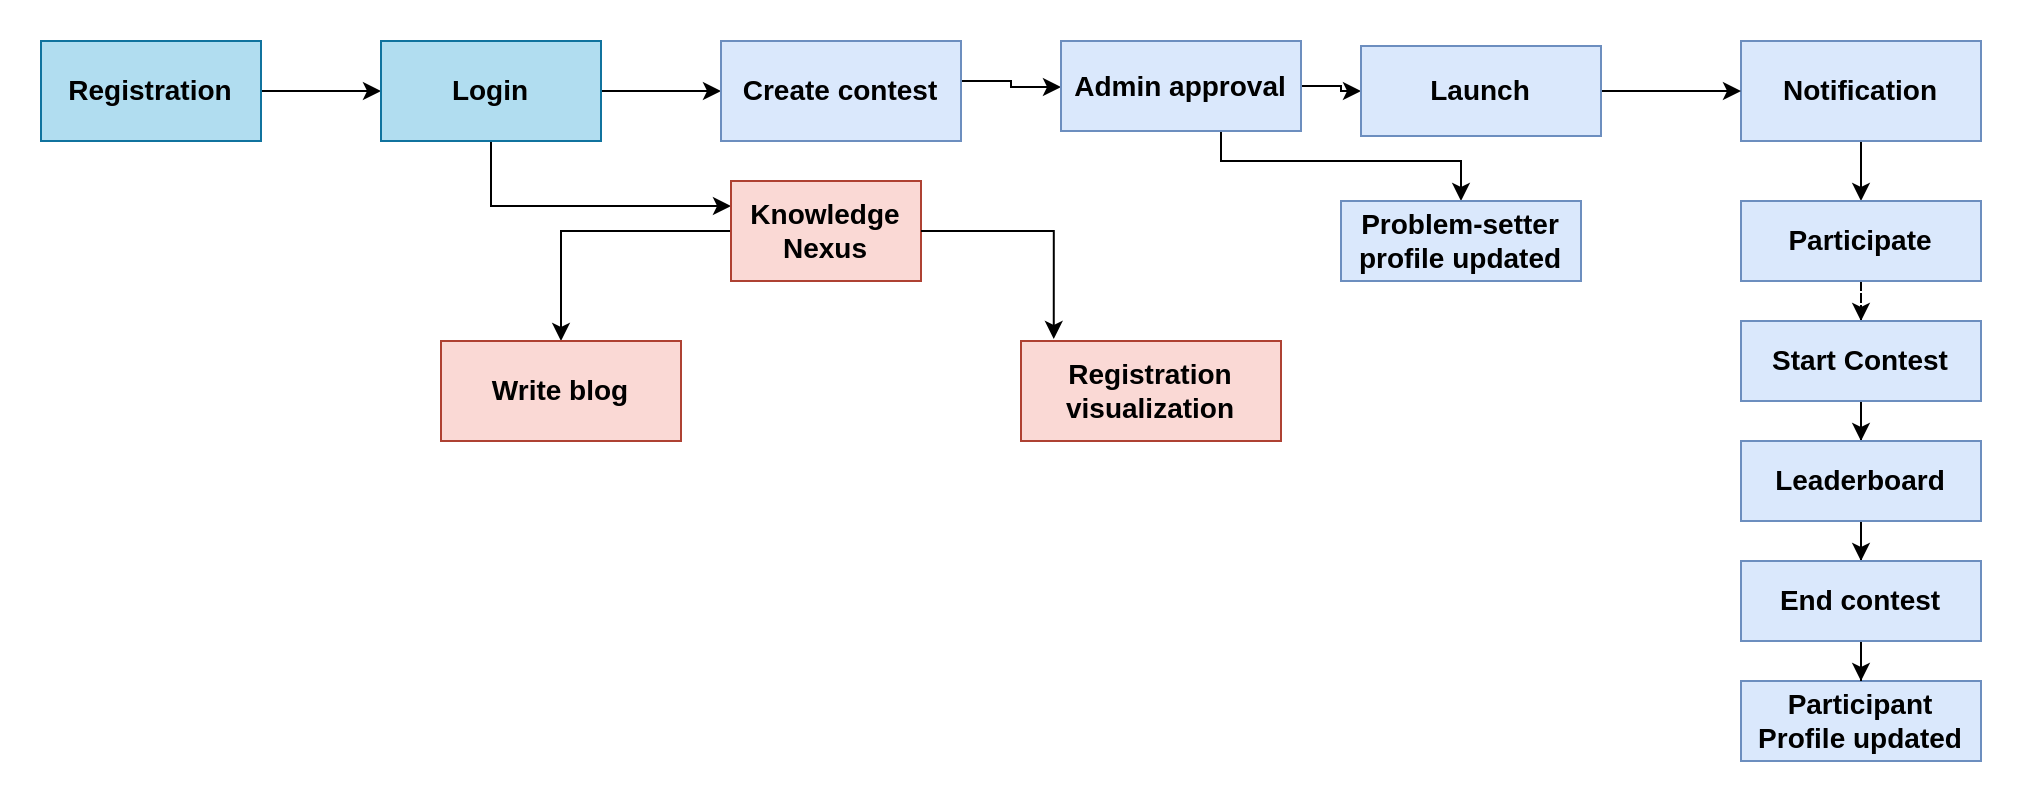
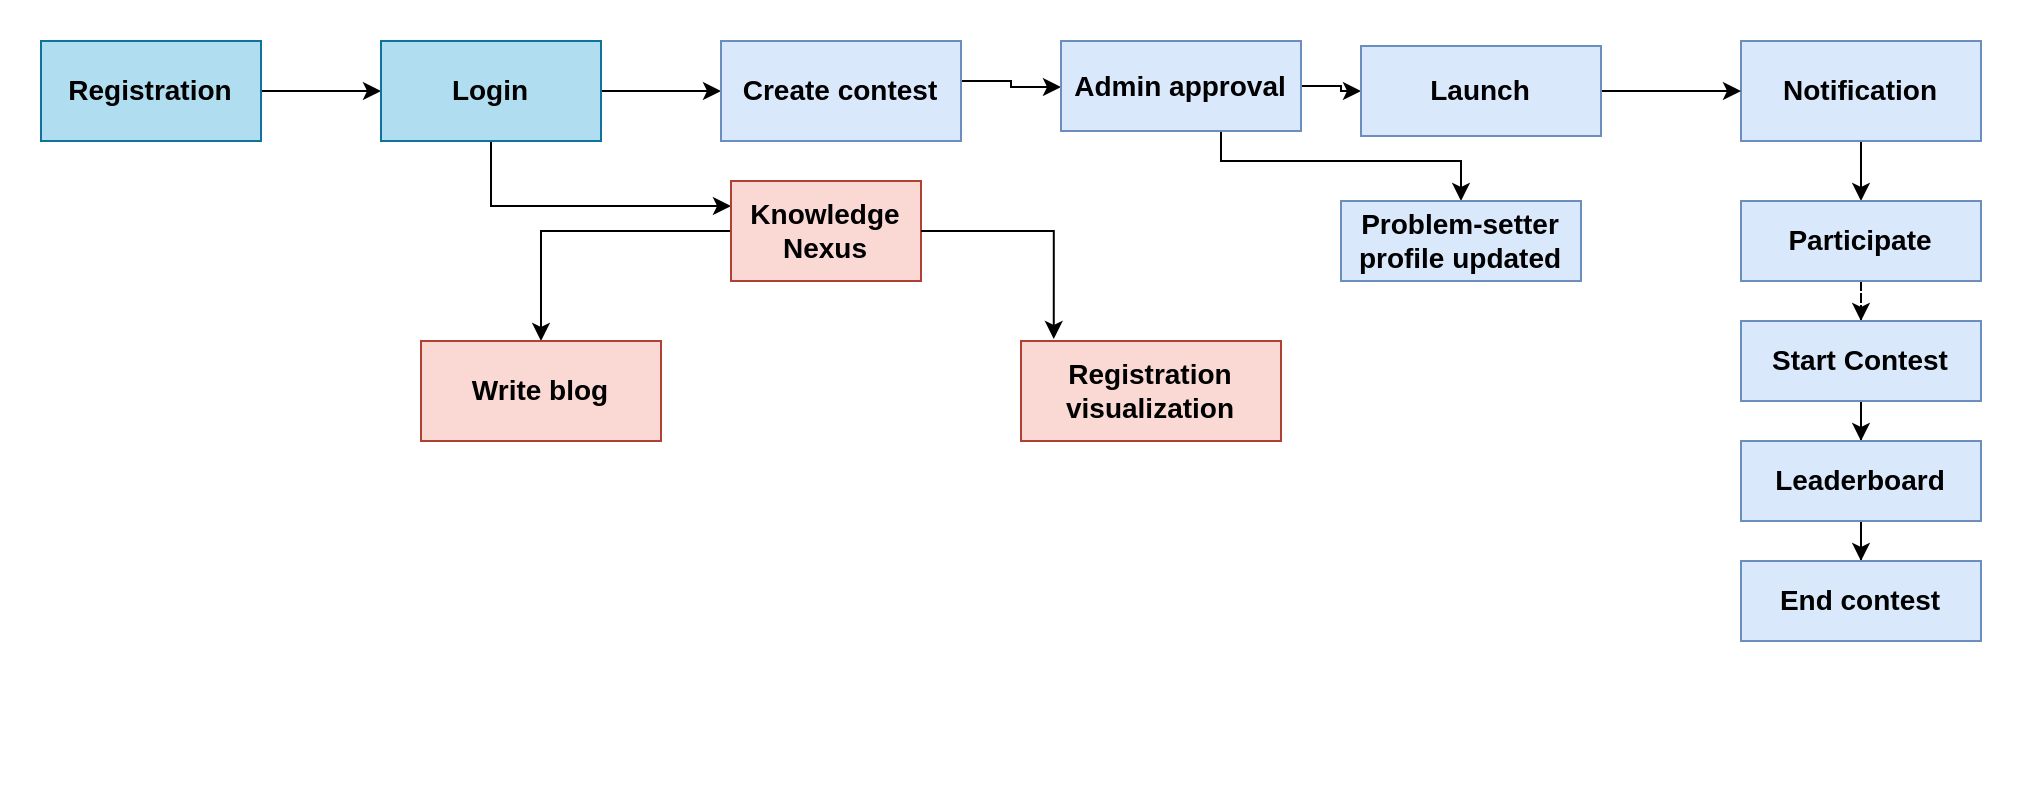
node "Write blog": moved (561, 391) -> (541, 391)
edge "End contest" -> "Participant Profile updated": removed
node "Participant Profile updated": removed
